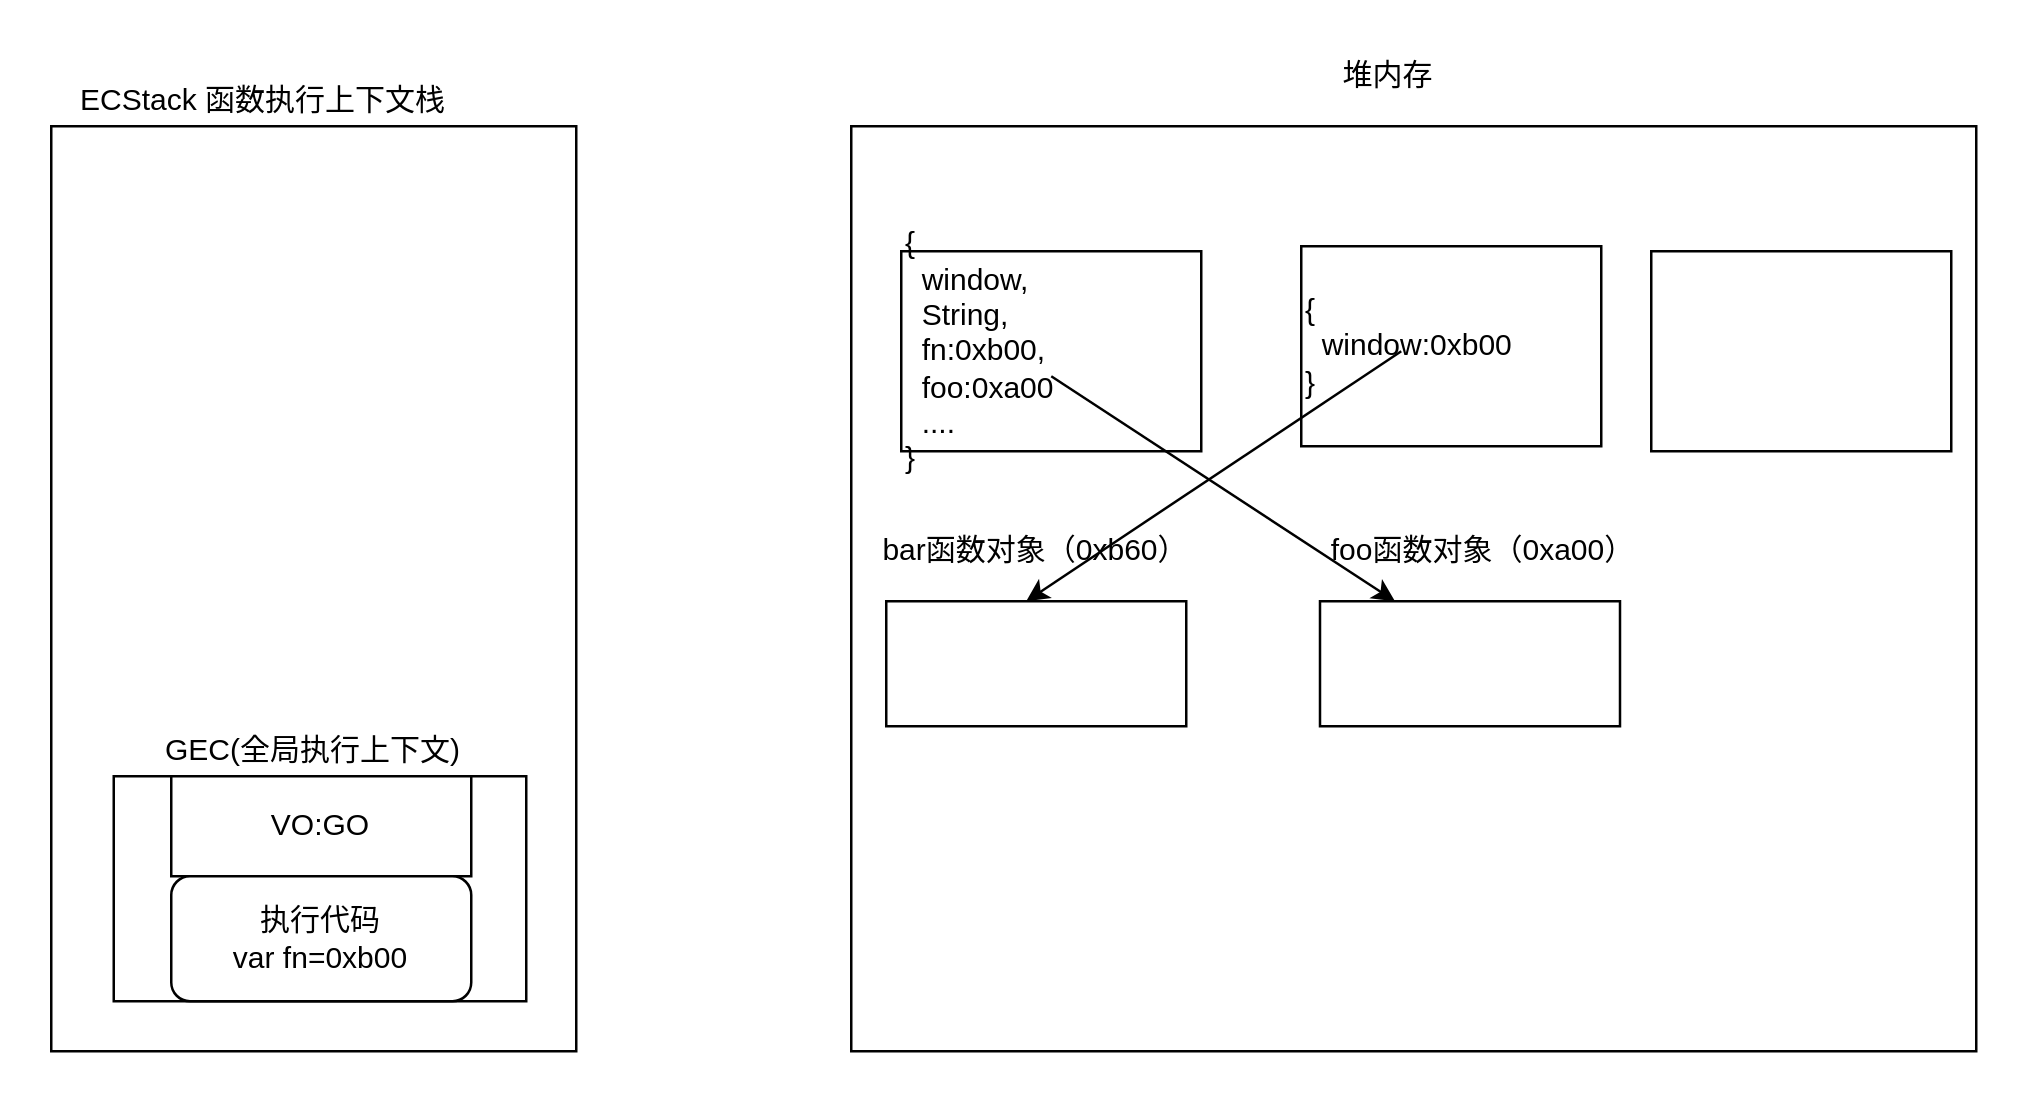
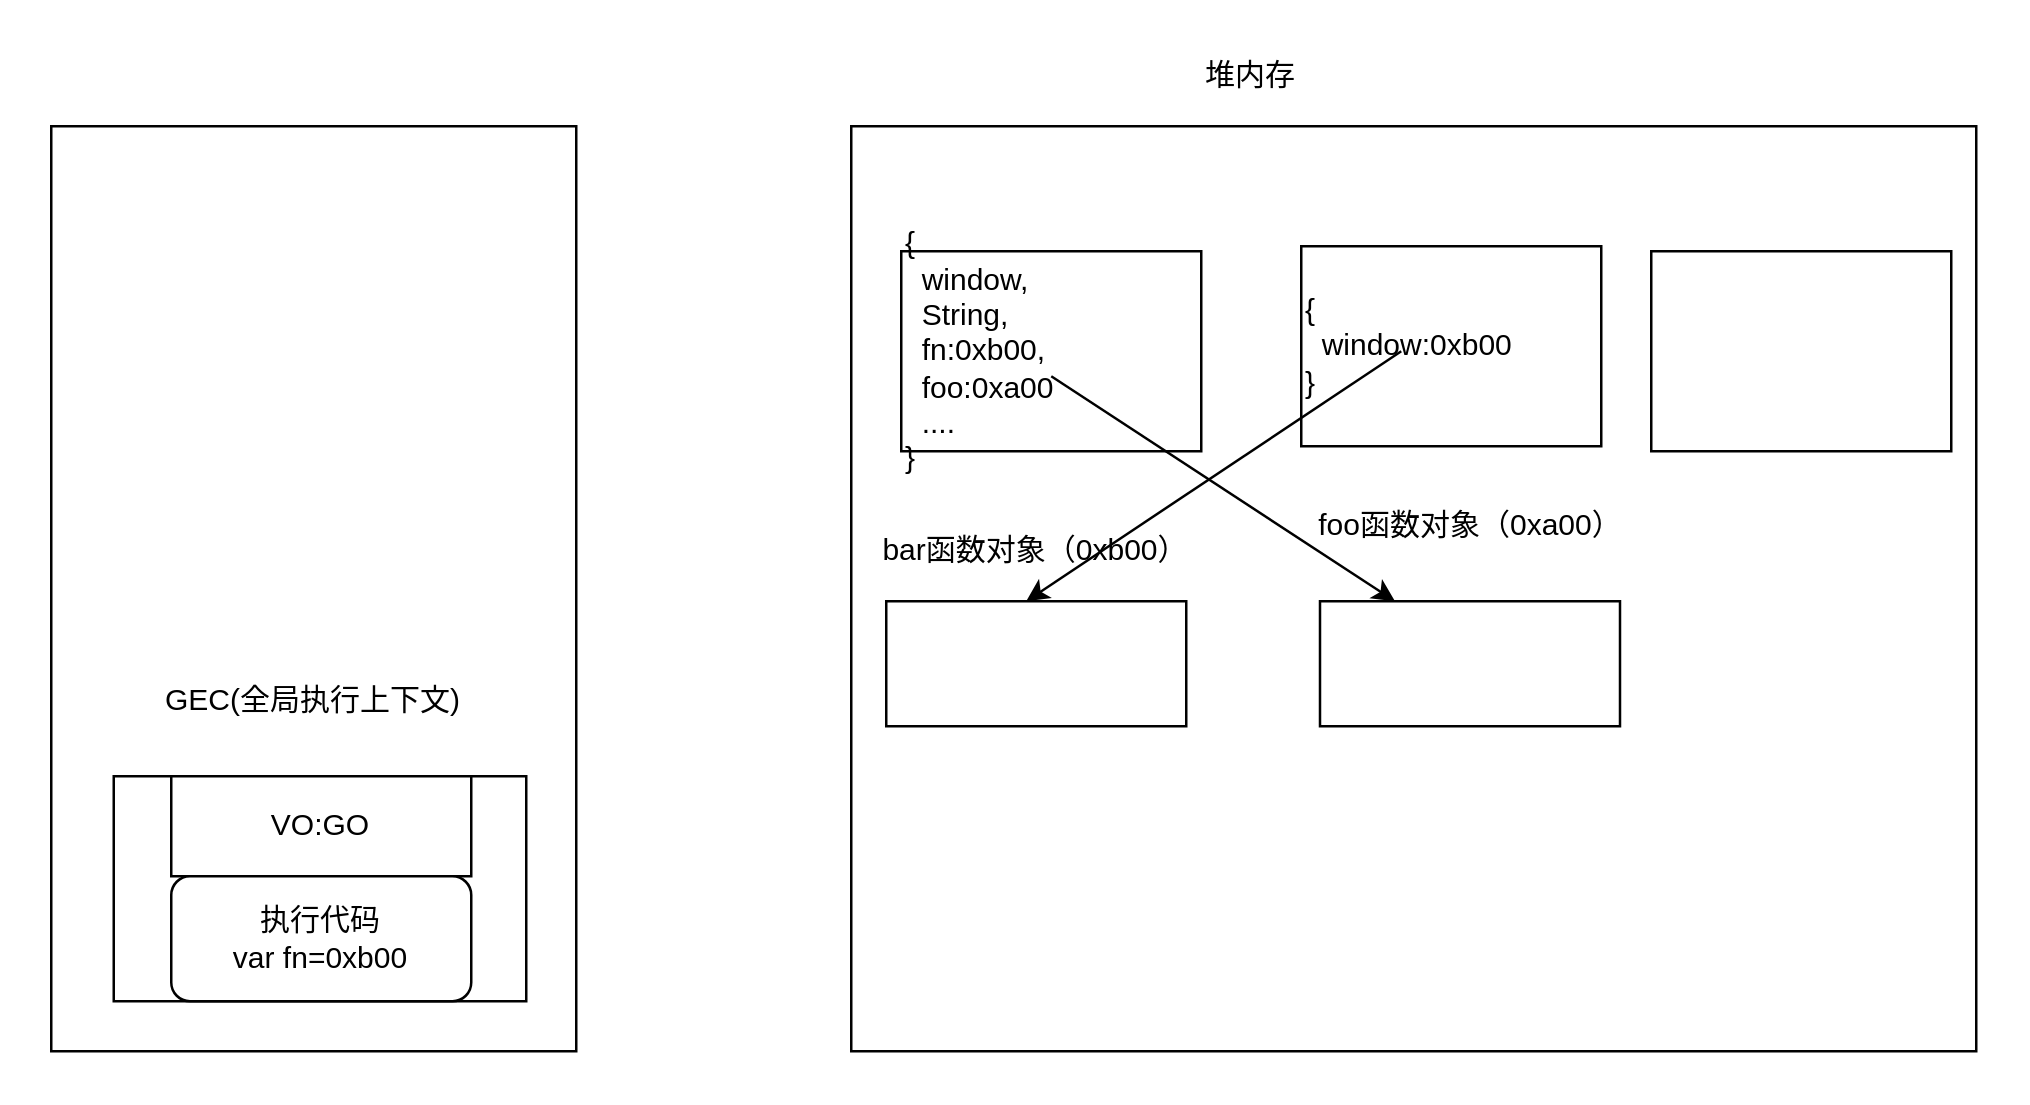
node "堆内存": moved (1389, 76) -> (1251, 76)
node "ECStack 函数执行上下文栈": removed
node "bar函数对象（0xb60）": label "bar函数对象（0xb60）" -> "bar函数对象（0xb00）"
node "foo函数对象（0xa00）": moved (1483, 551) -> (1470, 526)
node "GEC(全局执行上下文)": moved (314, 751) -> (314, 701)
